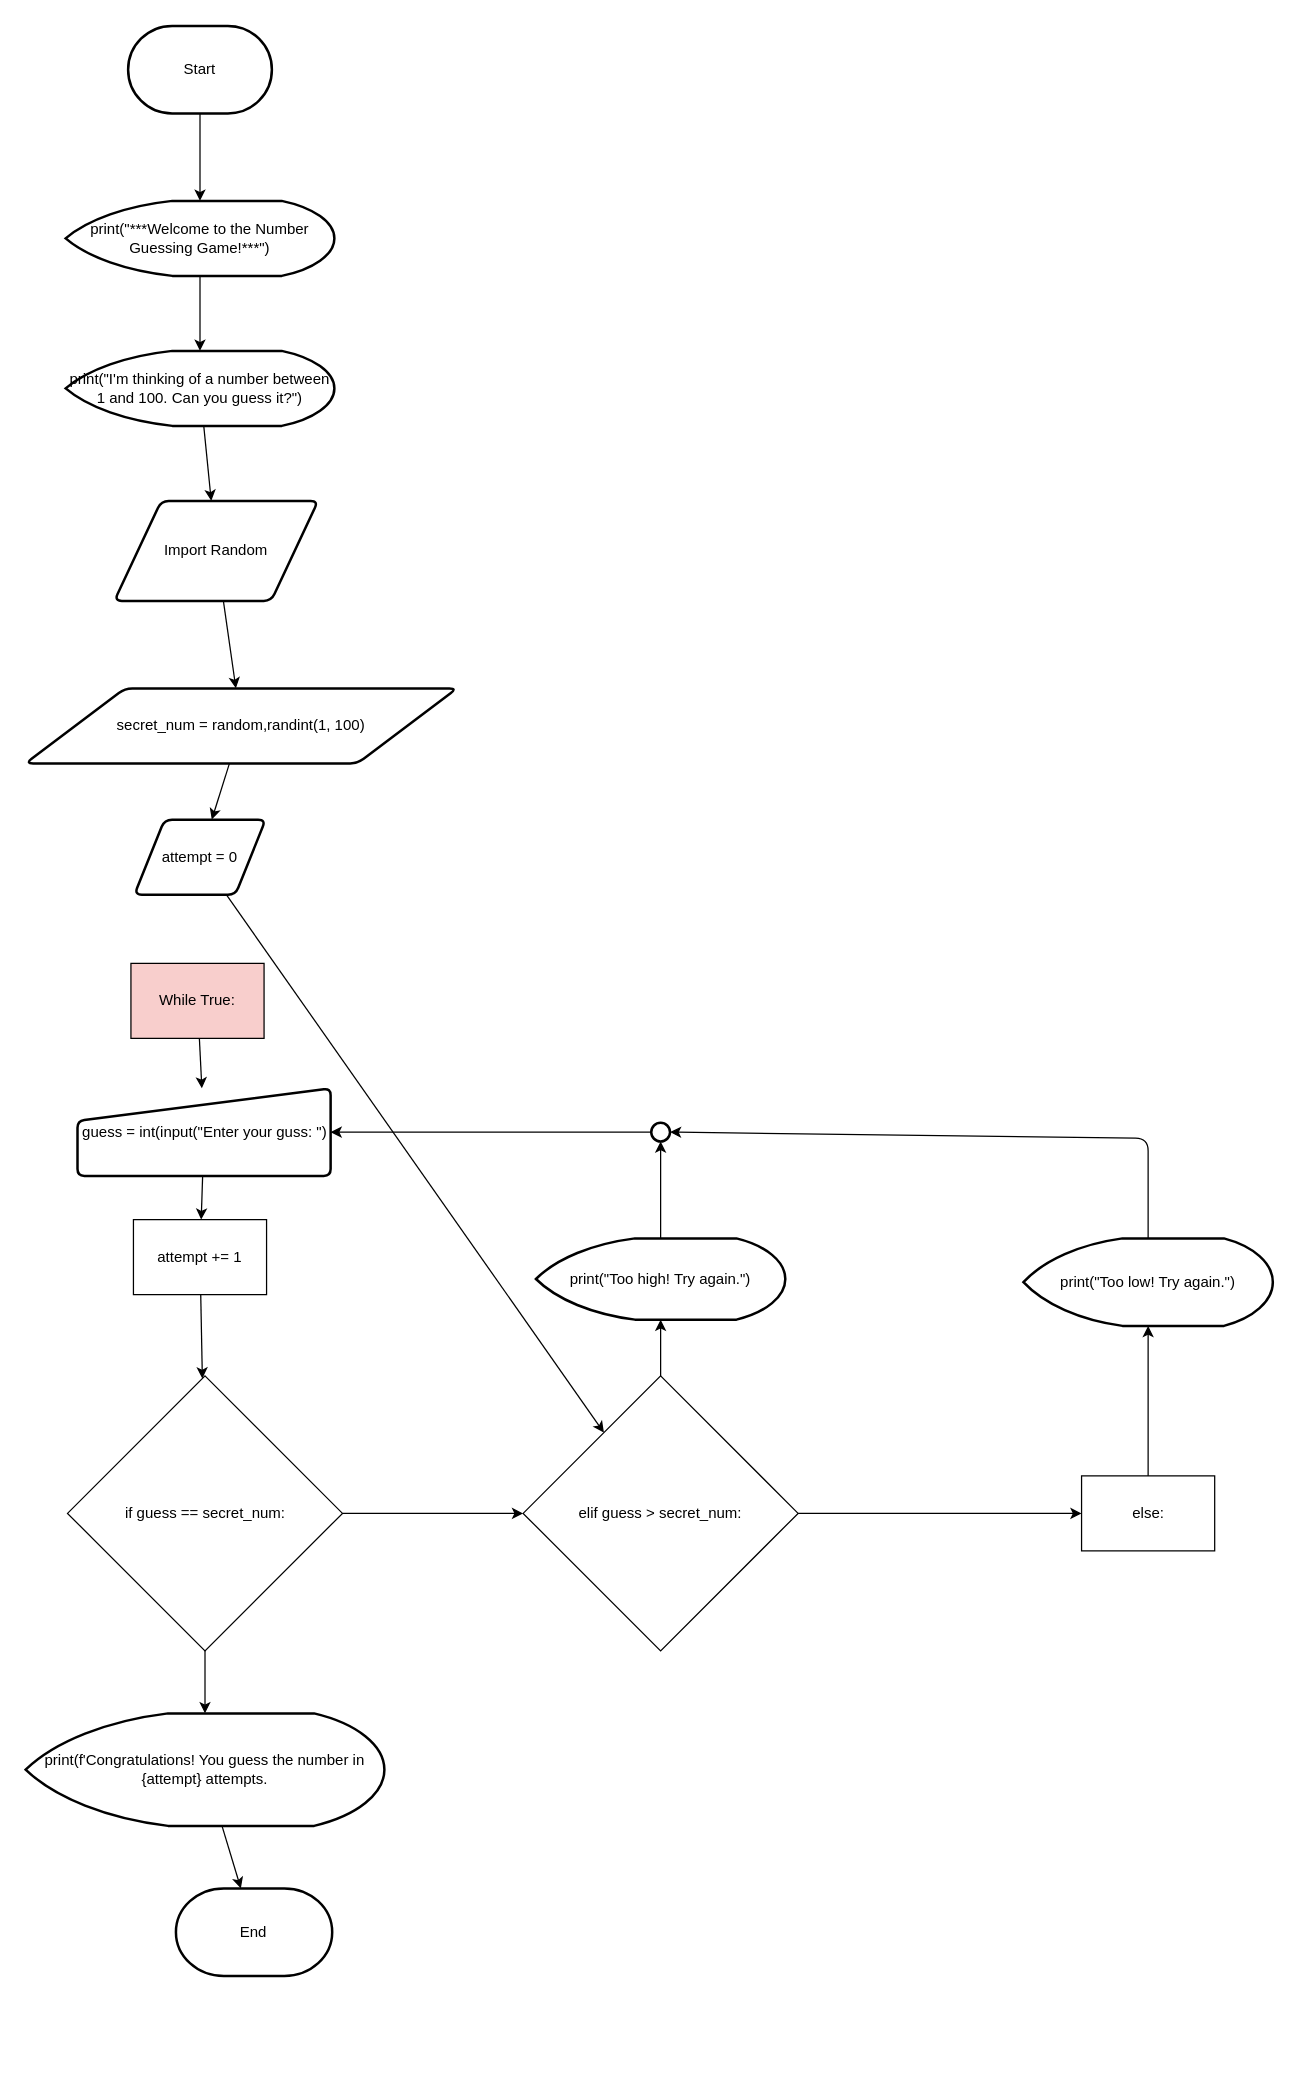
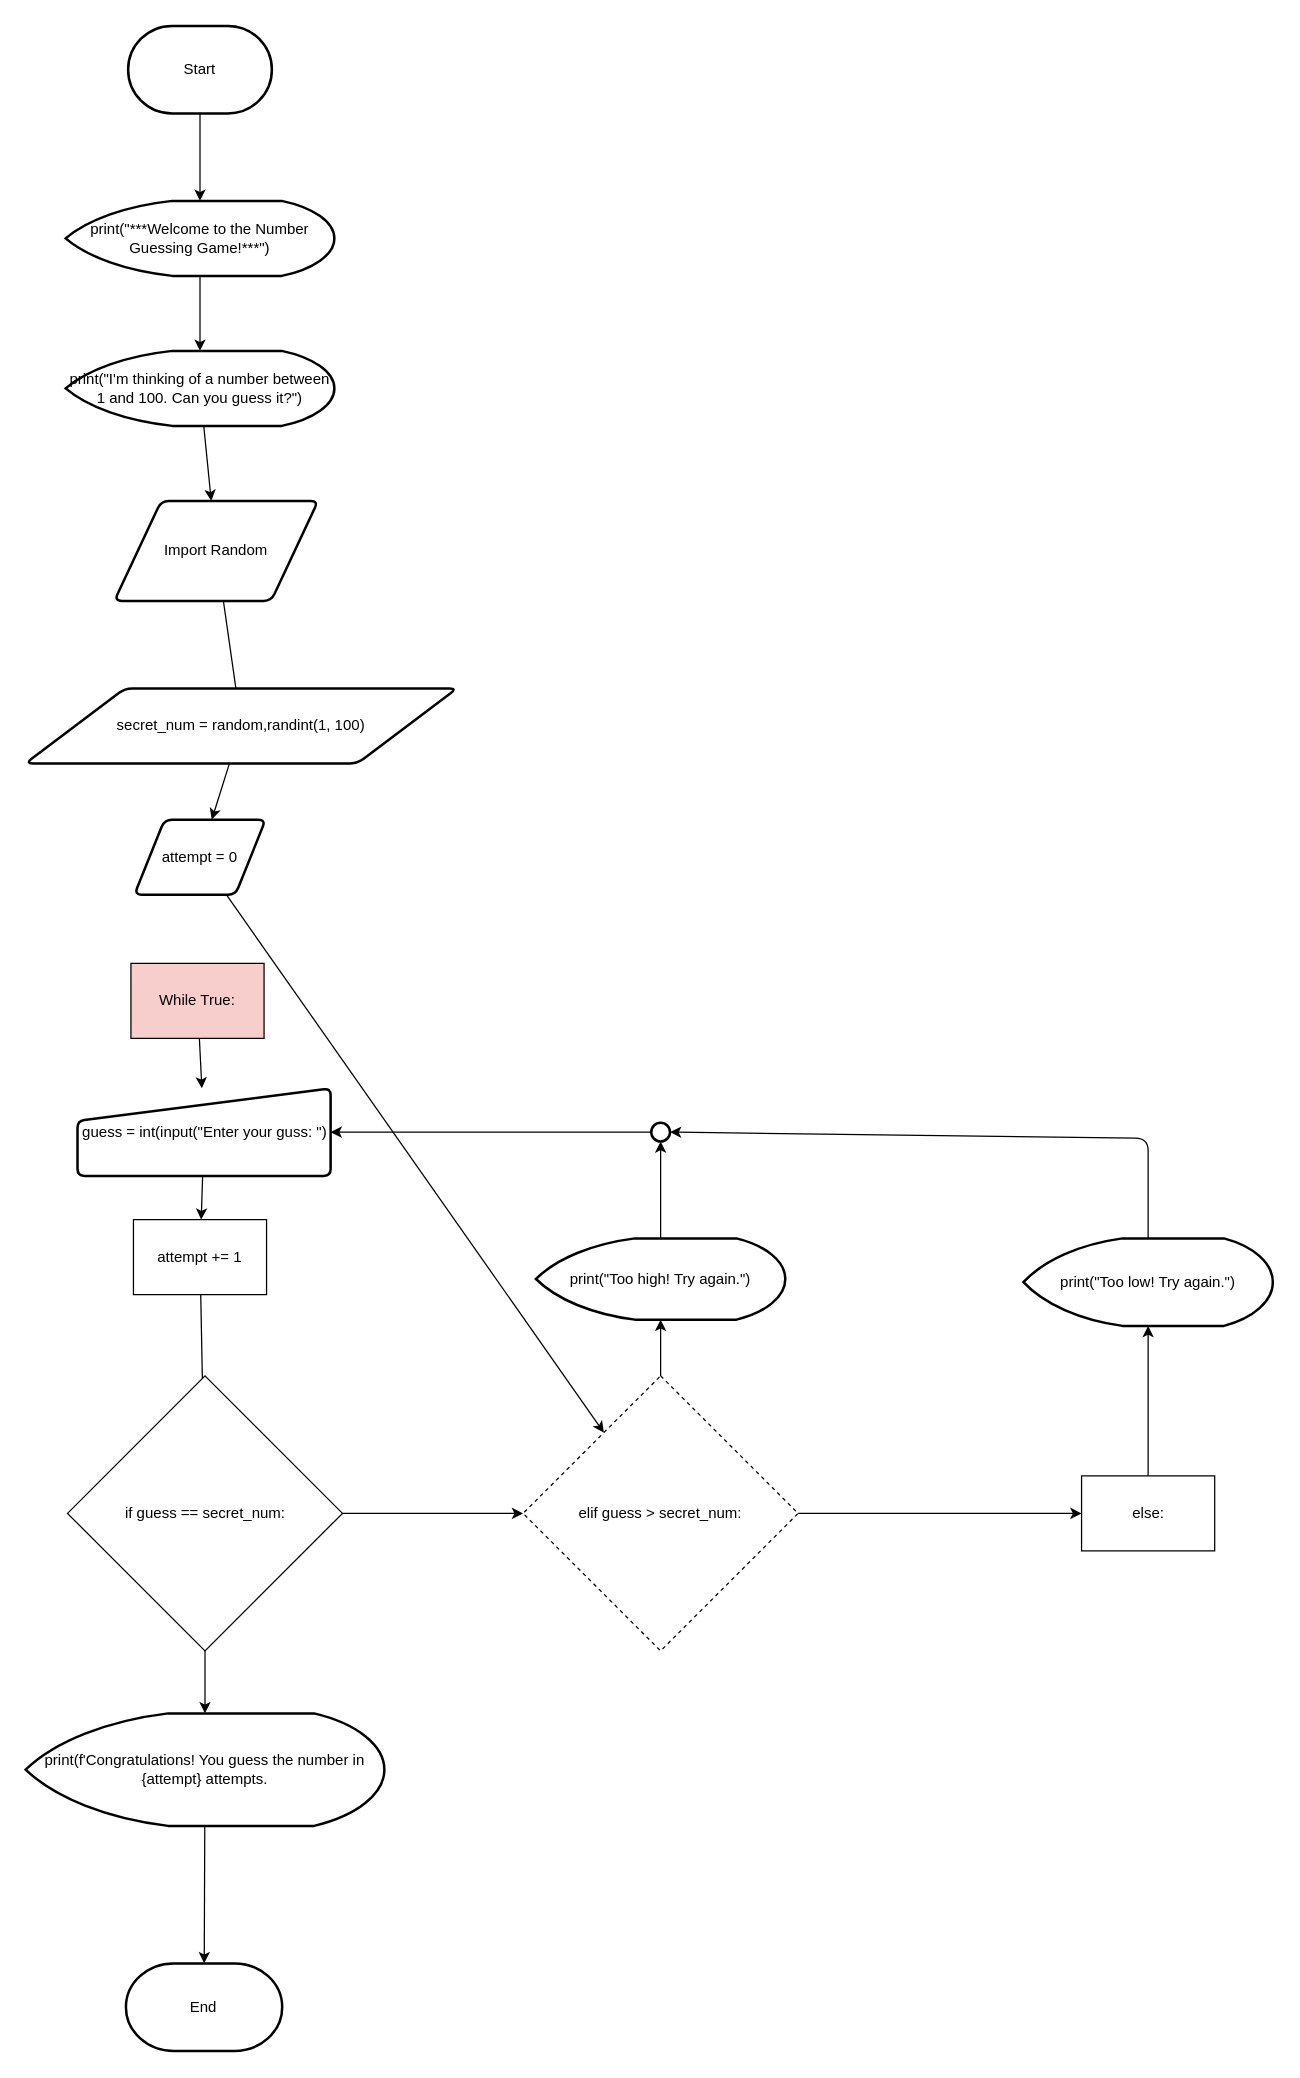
edge "Import Random" -> "secret_num = random,randint(1, 100)": arrowhead classic -> none
edge "attempt += 1" -> "if guess == secret_num:": arrowhead classic -> none
node "elif guess > secret_num:": style solid -> dashed
node "End": moved (254, 1932) -> (204, 2007)
